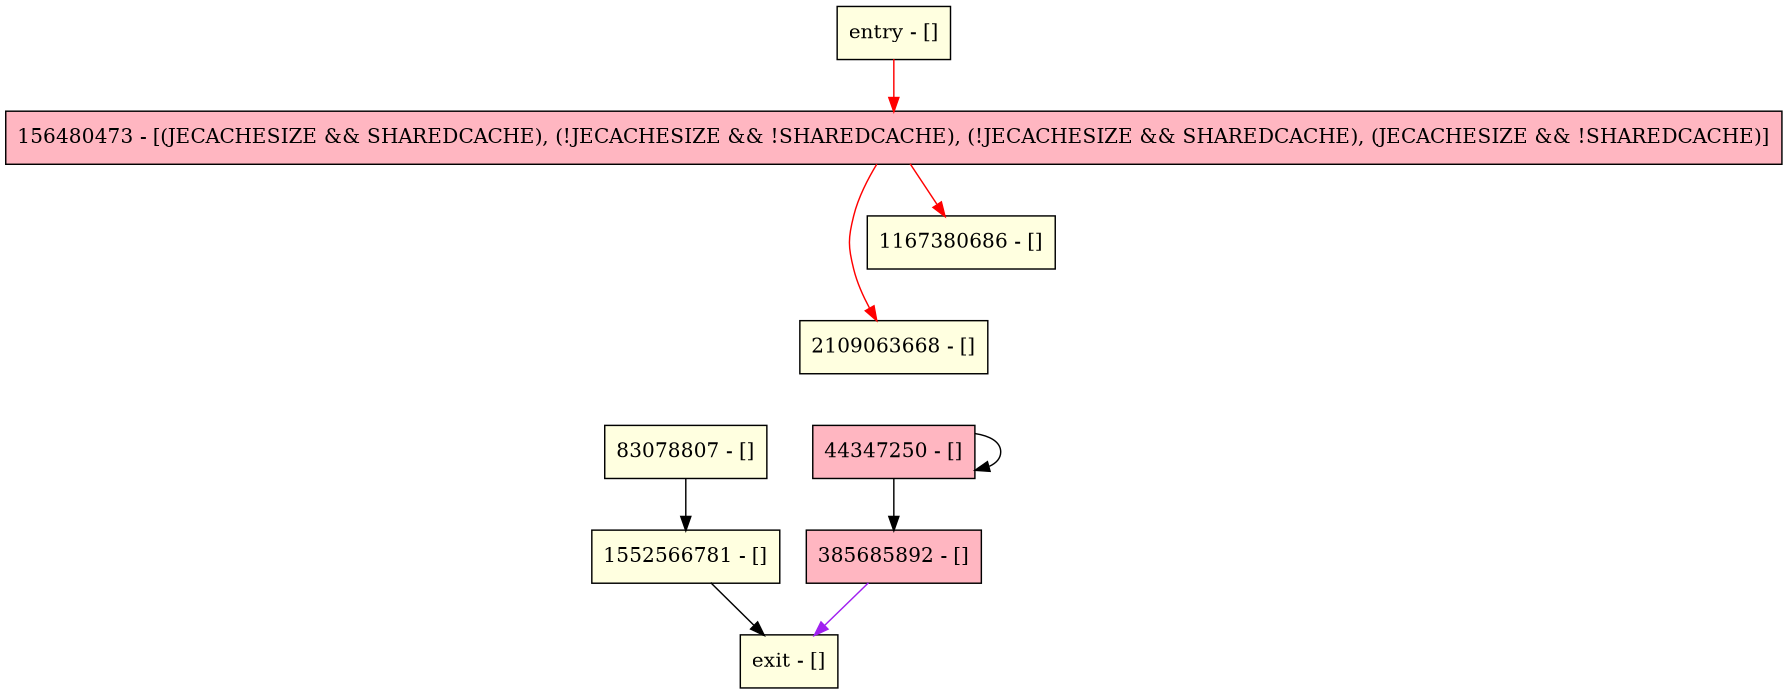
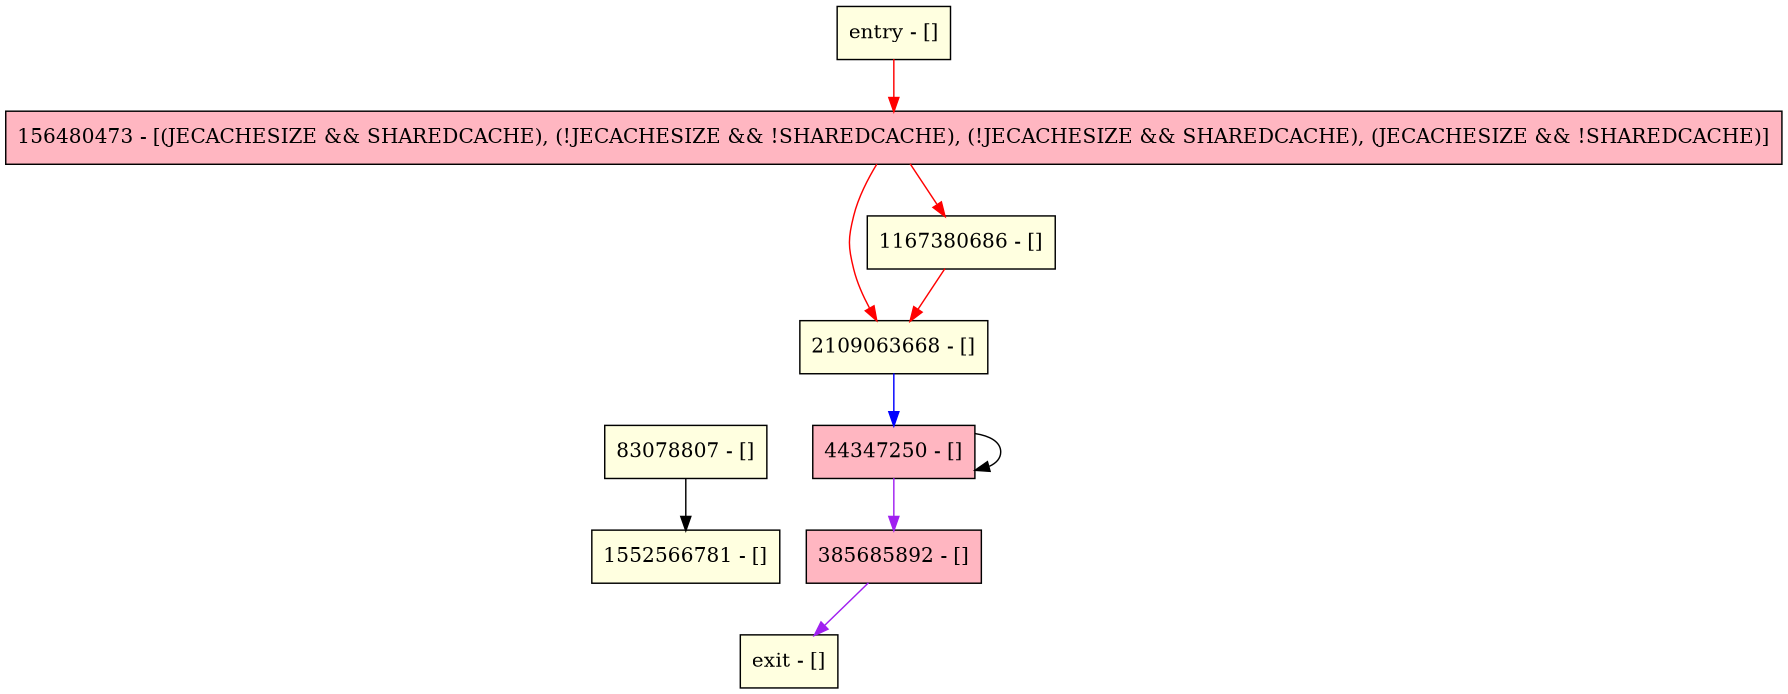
edge "1167380686 - []" -> "2109063668 - []": added
edge "2109063668 - []" -> "44347250 - []": added
edge "44347250 - []" -> "385685892 - []": color black -> purple
edge "1552566781 - []" -> "exit - []": removed
